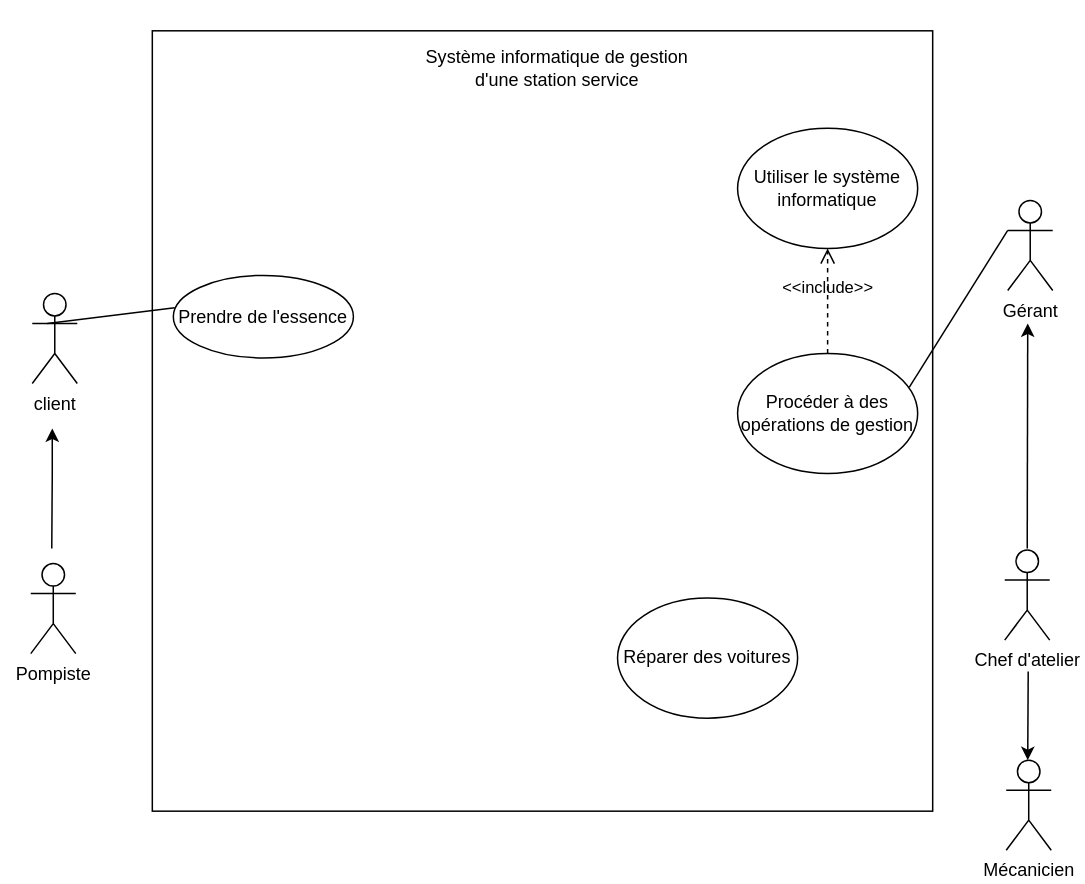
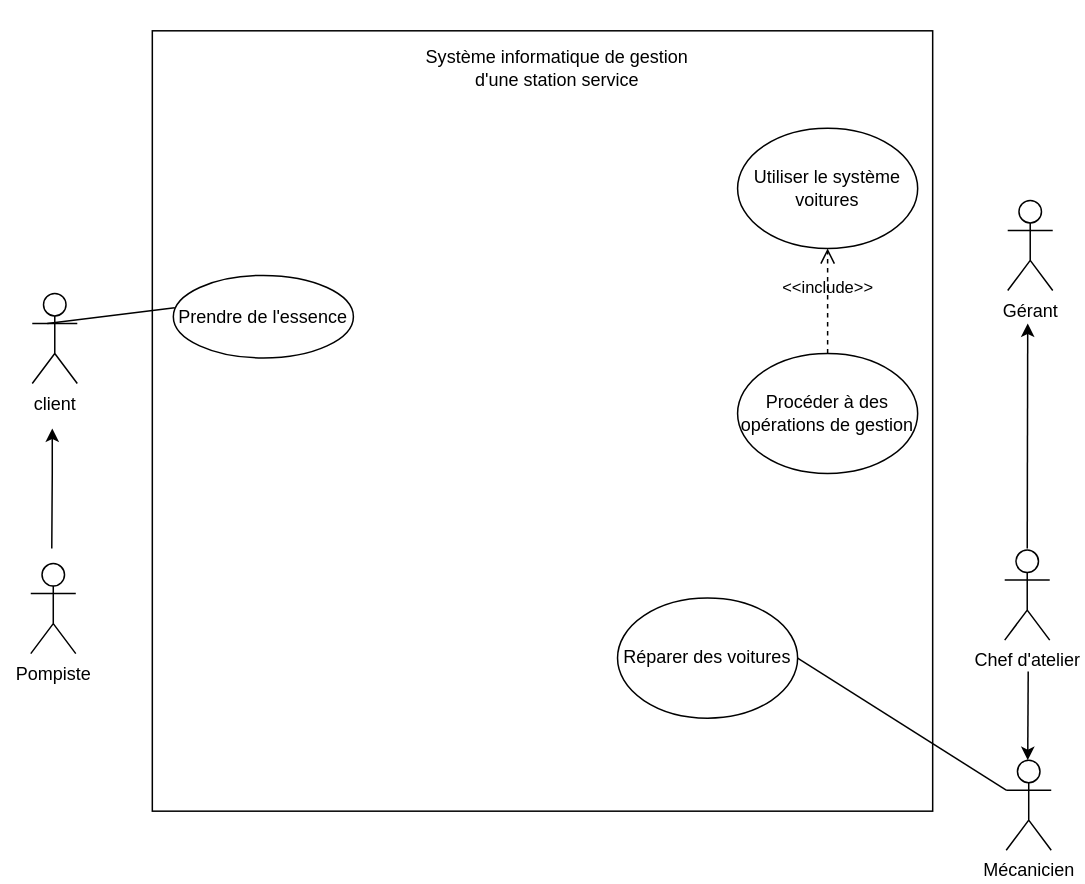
node "Utiliser le système informatique": label "Utiliser le système informatique" -> "Utiliser le système voitures"
edge "Gérant" -- "Procéder à des opérations de gestion": removed
edge "Réparer des voitures" -- "Mécanicien": added
